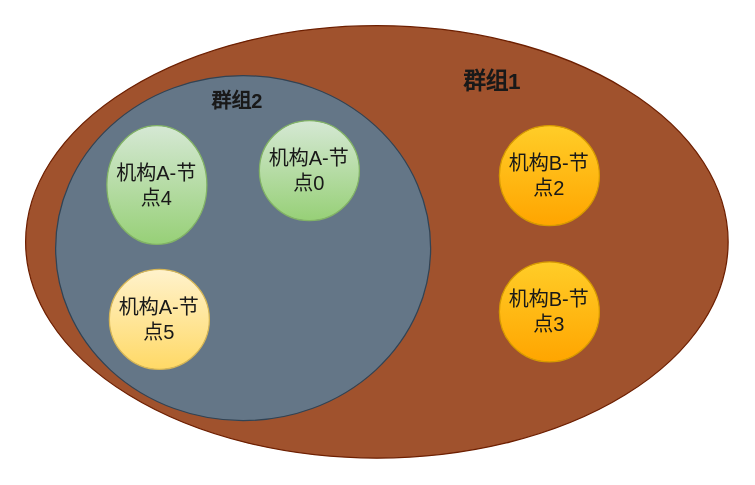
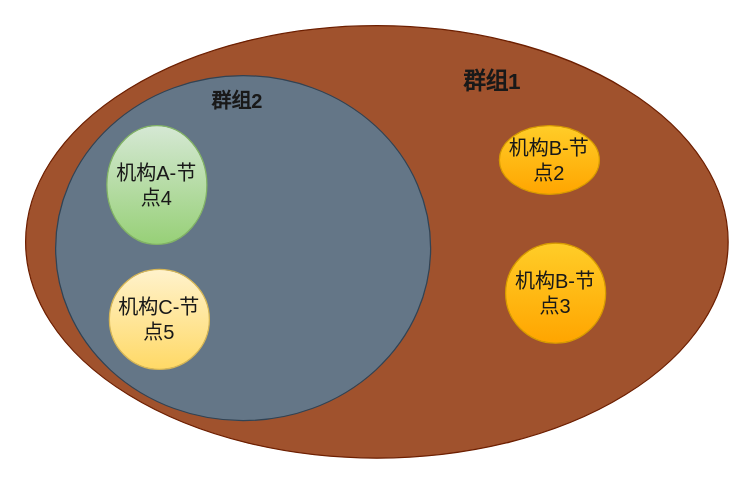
node "机构A-节点0": removed
node "机构B-节点2": size 100x100 -> 100x69
node "机构B-节点3": moved (549, 312) -> (556, 293)
node "机构A-节点5": label "机构A-节点5" -> "机构C-节点5"
